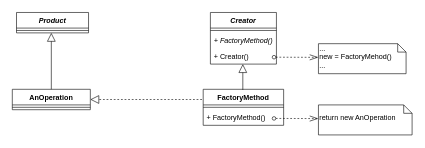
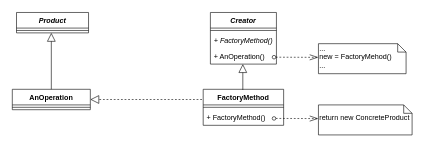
node "+ Creator()": label "+ Creator()" -> "+ AnOperation()"
node "return new AnOperation": label "return new AnOperation" -> "return new ConcreteProduct"
